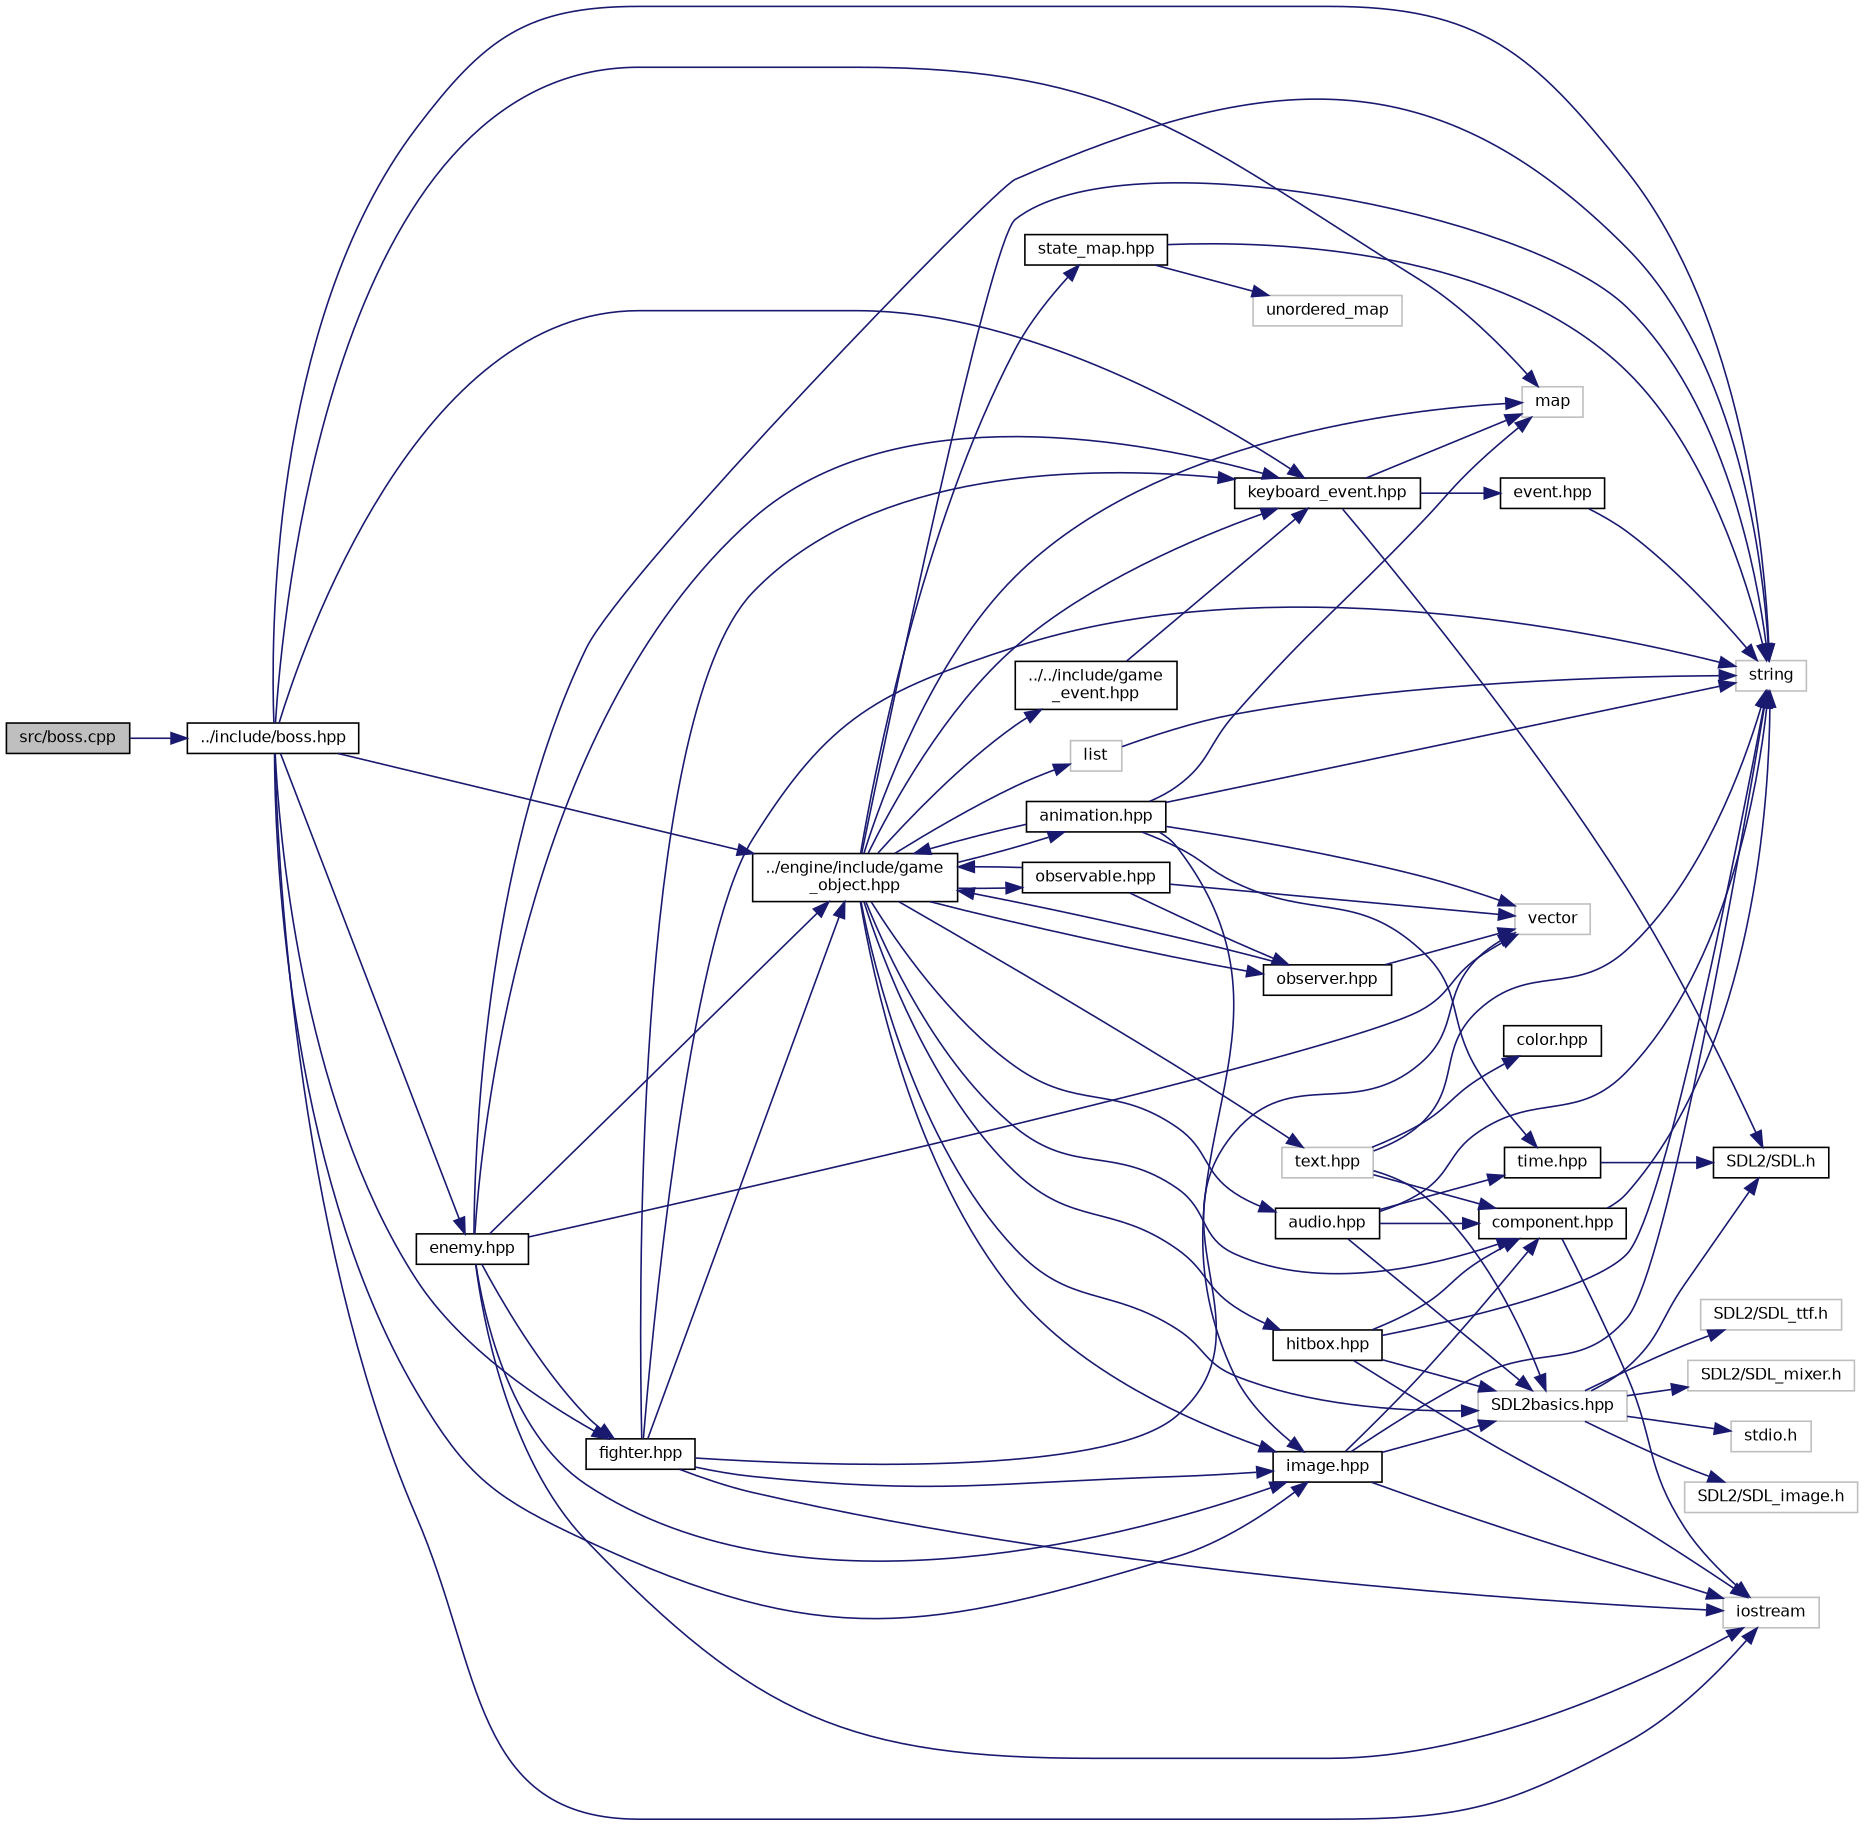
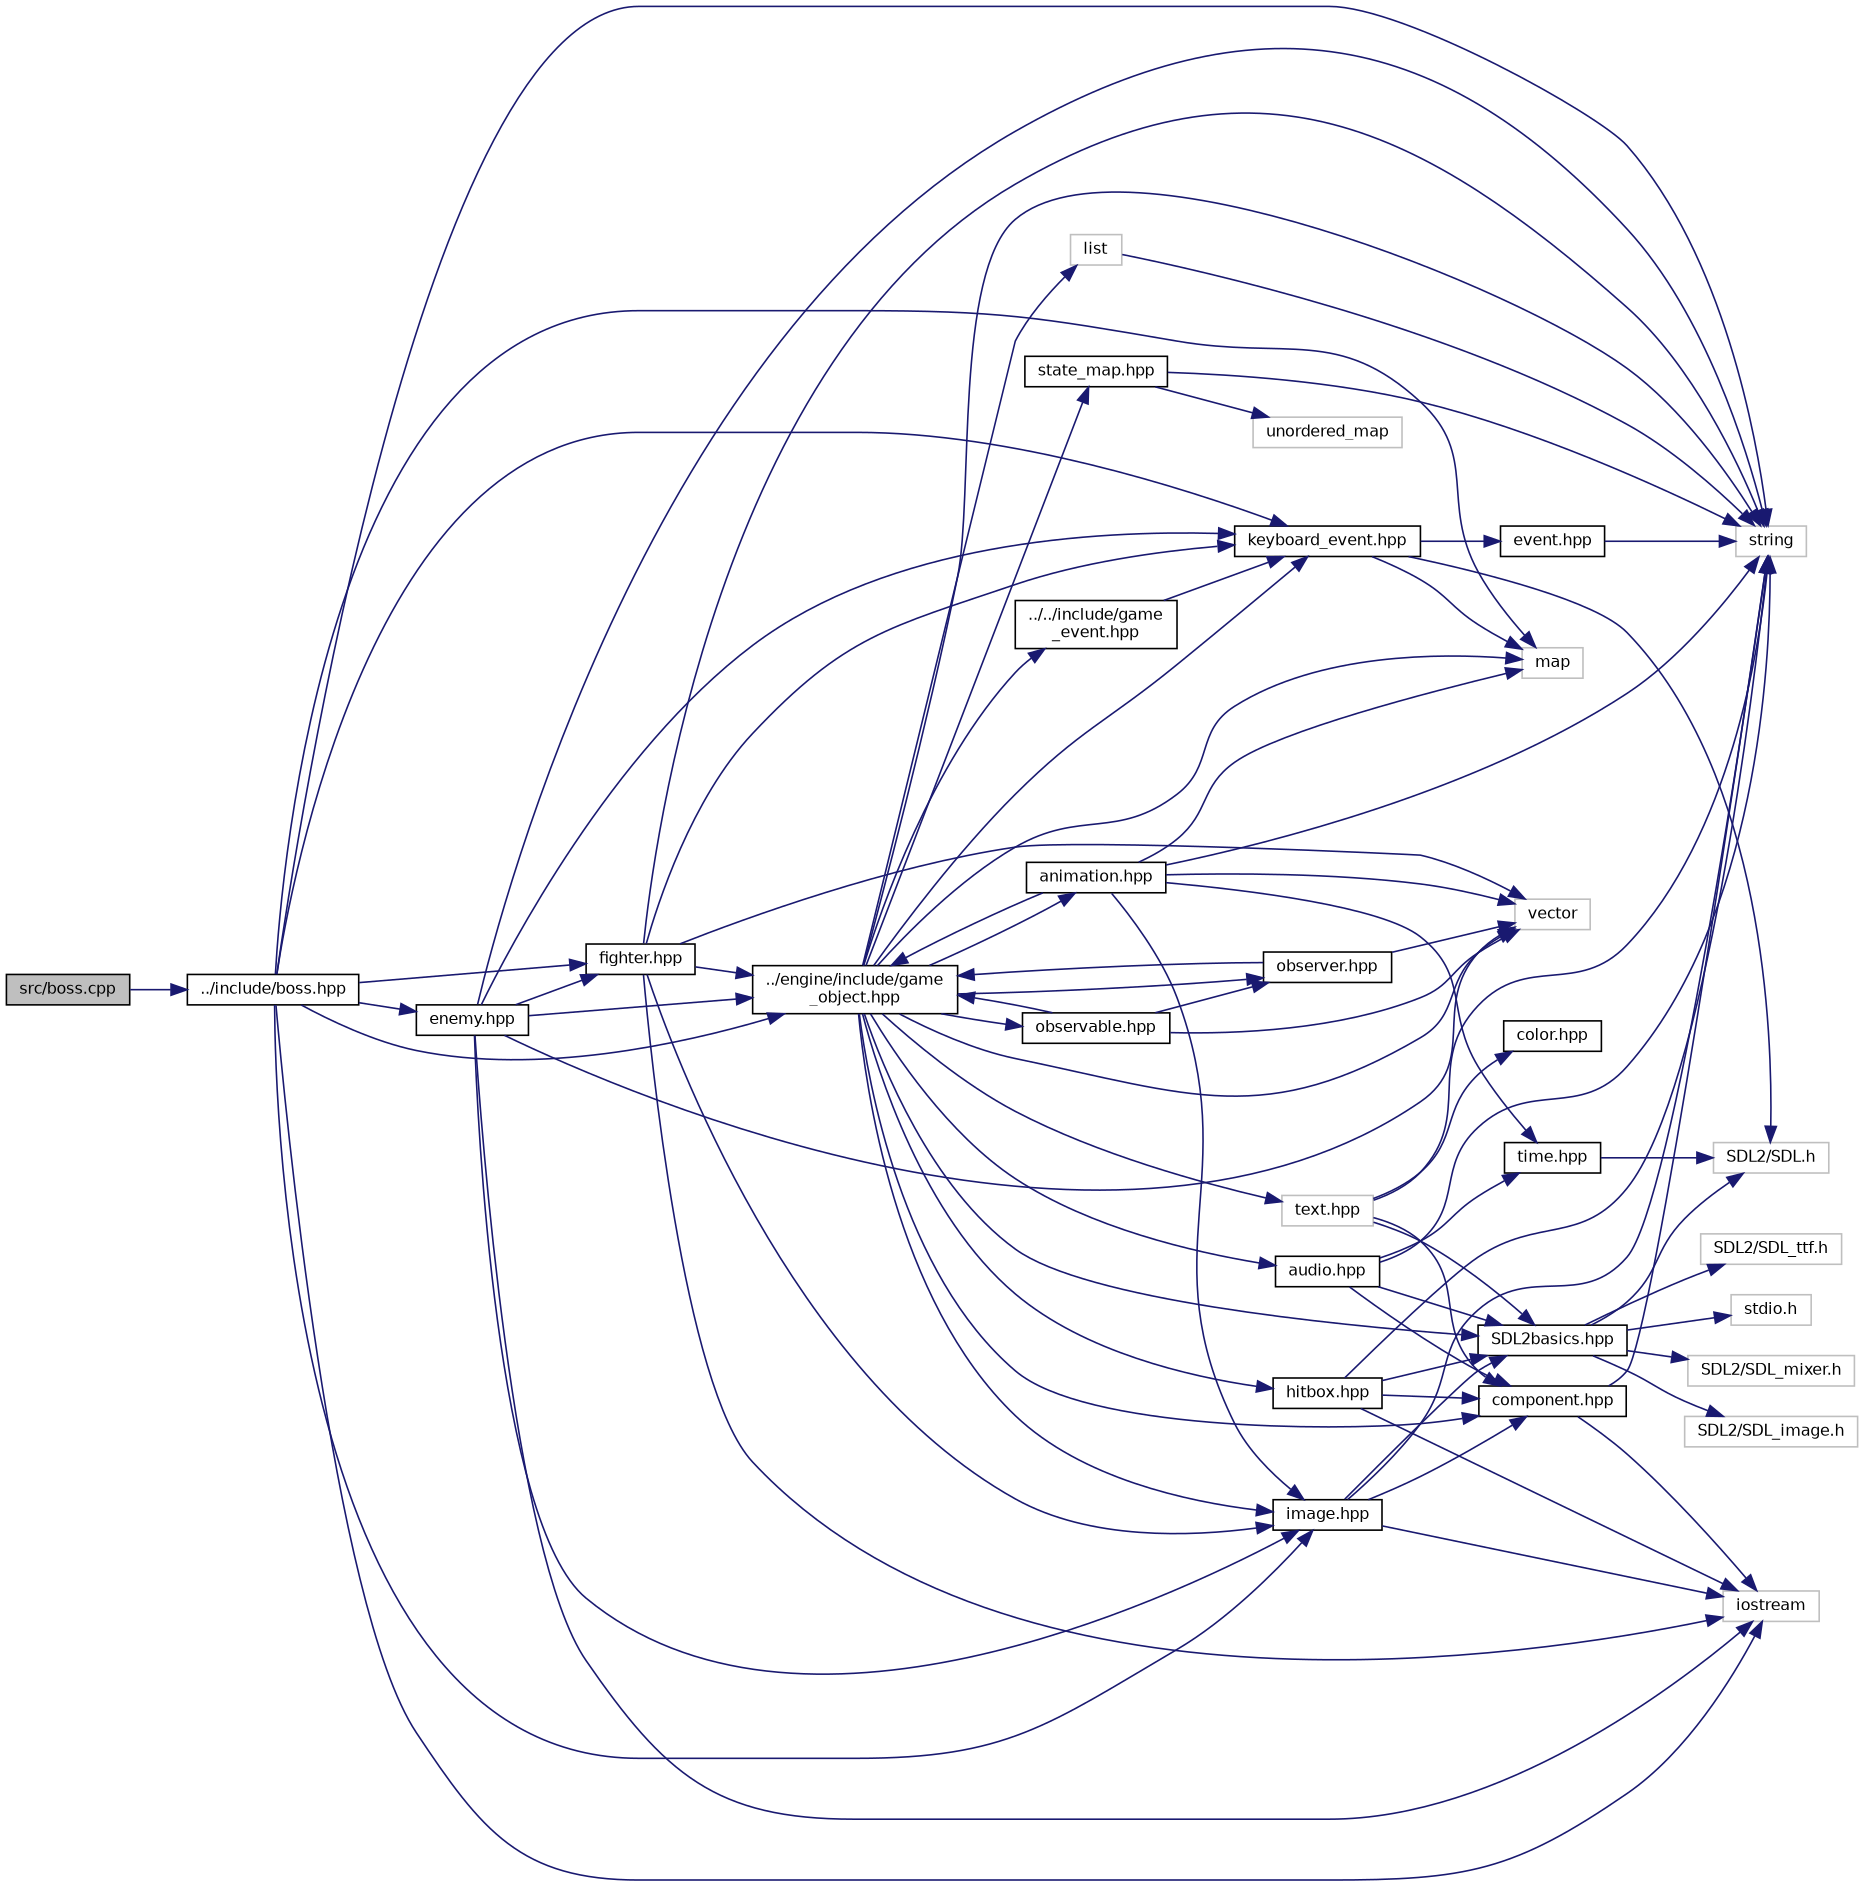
edge "../engine/include/game _object.hpp" -> "vector": added
node "SDL2/SDL.h": color black -> grey75
node "SDL2basics.hpp": color grey75 -> black
